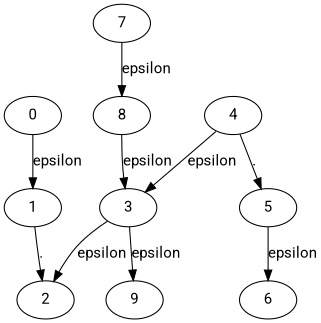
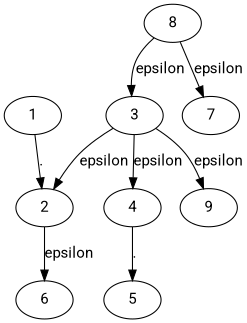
edge "7" -> "8": reversed
node "0": removed
edge "4" -> "3": reversed
edge "5" -> "6": now "2" -> "6"
